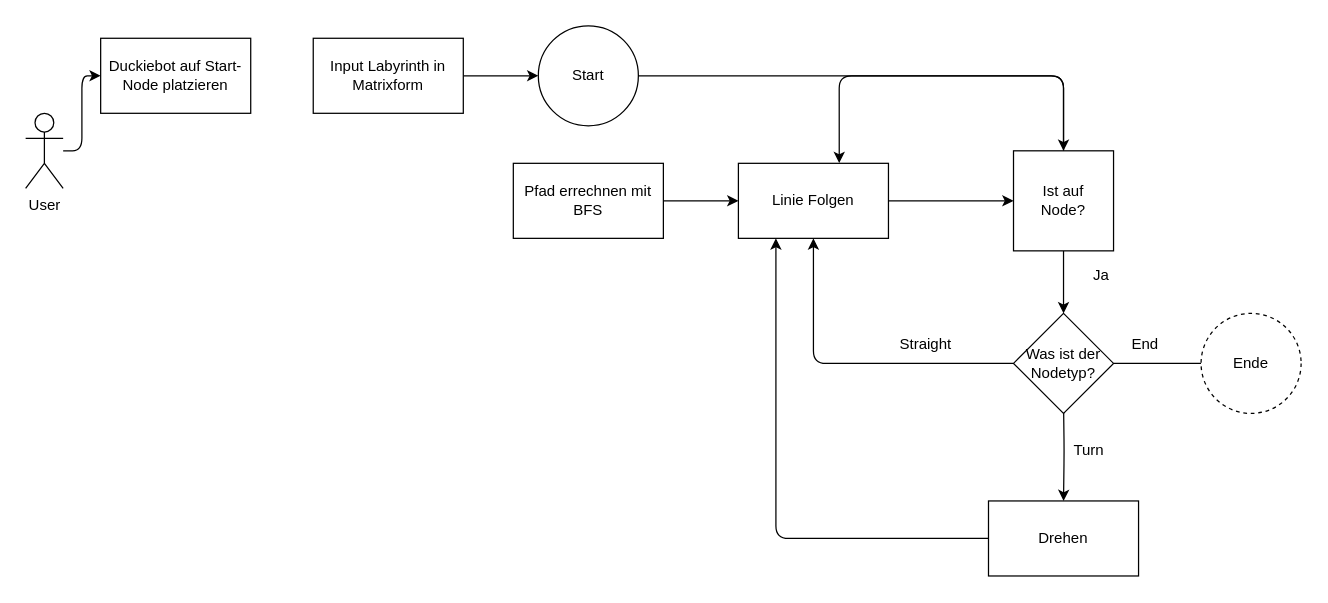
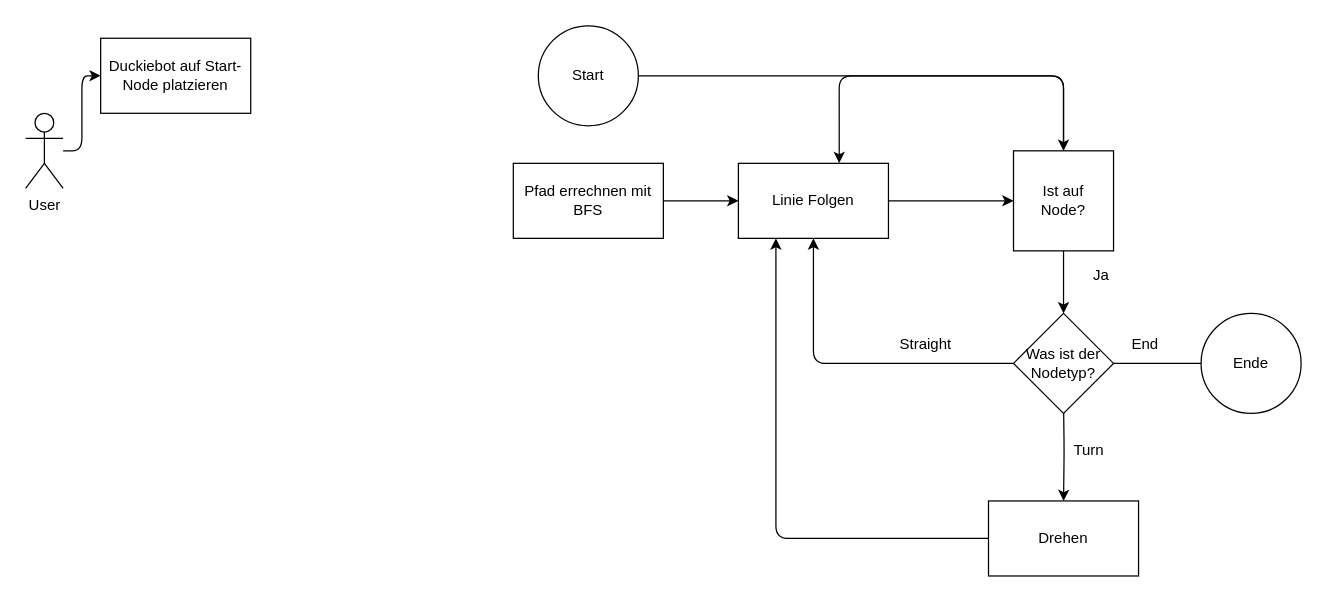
node "Input Labyrinth in Matrixform": removed
edge "Input Labyrinth in Matrixform" -> "Start": removed
node "Ende": style dashed -> solid
